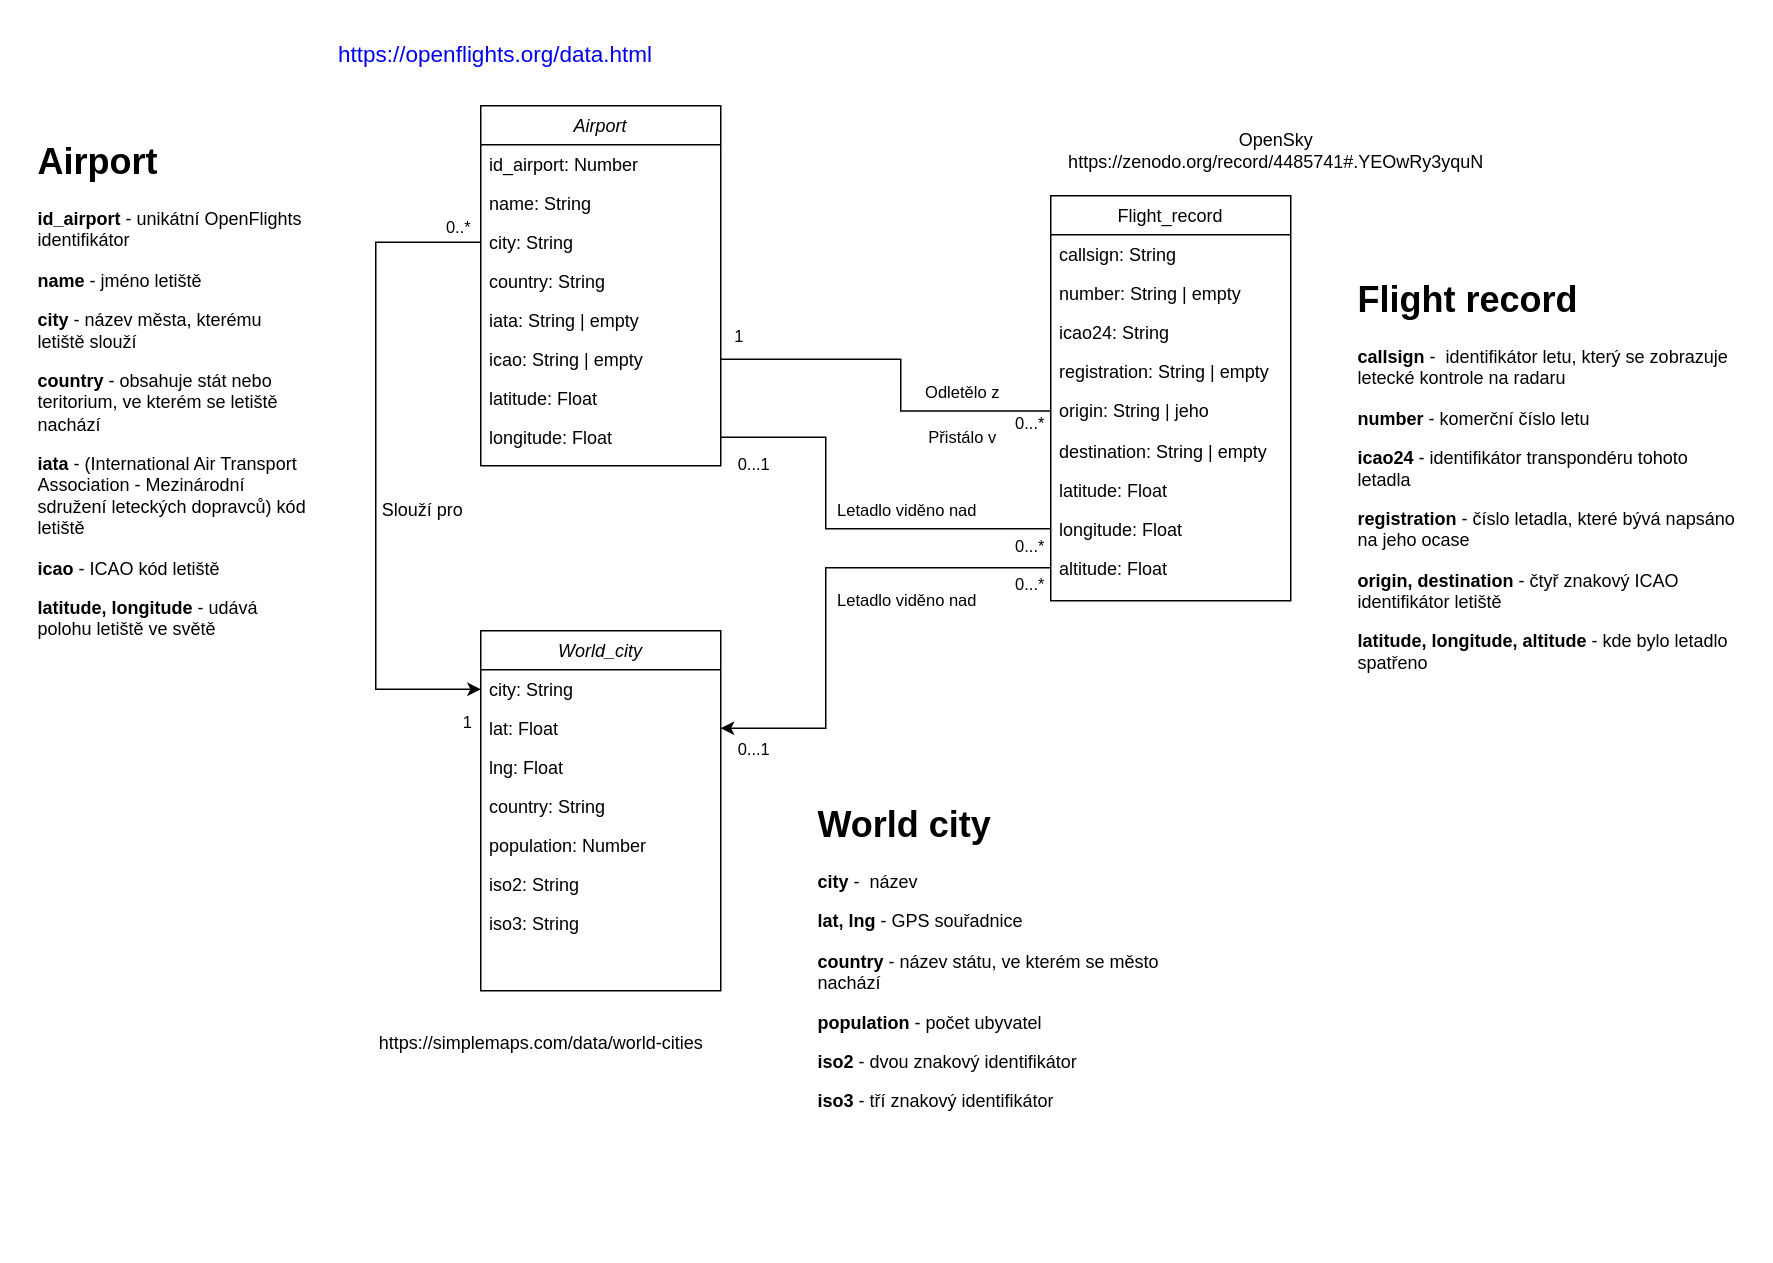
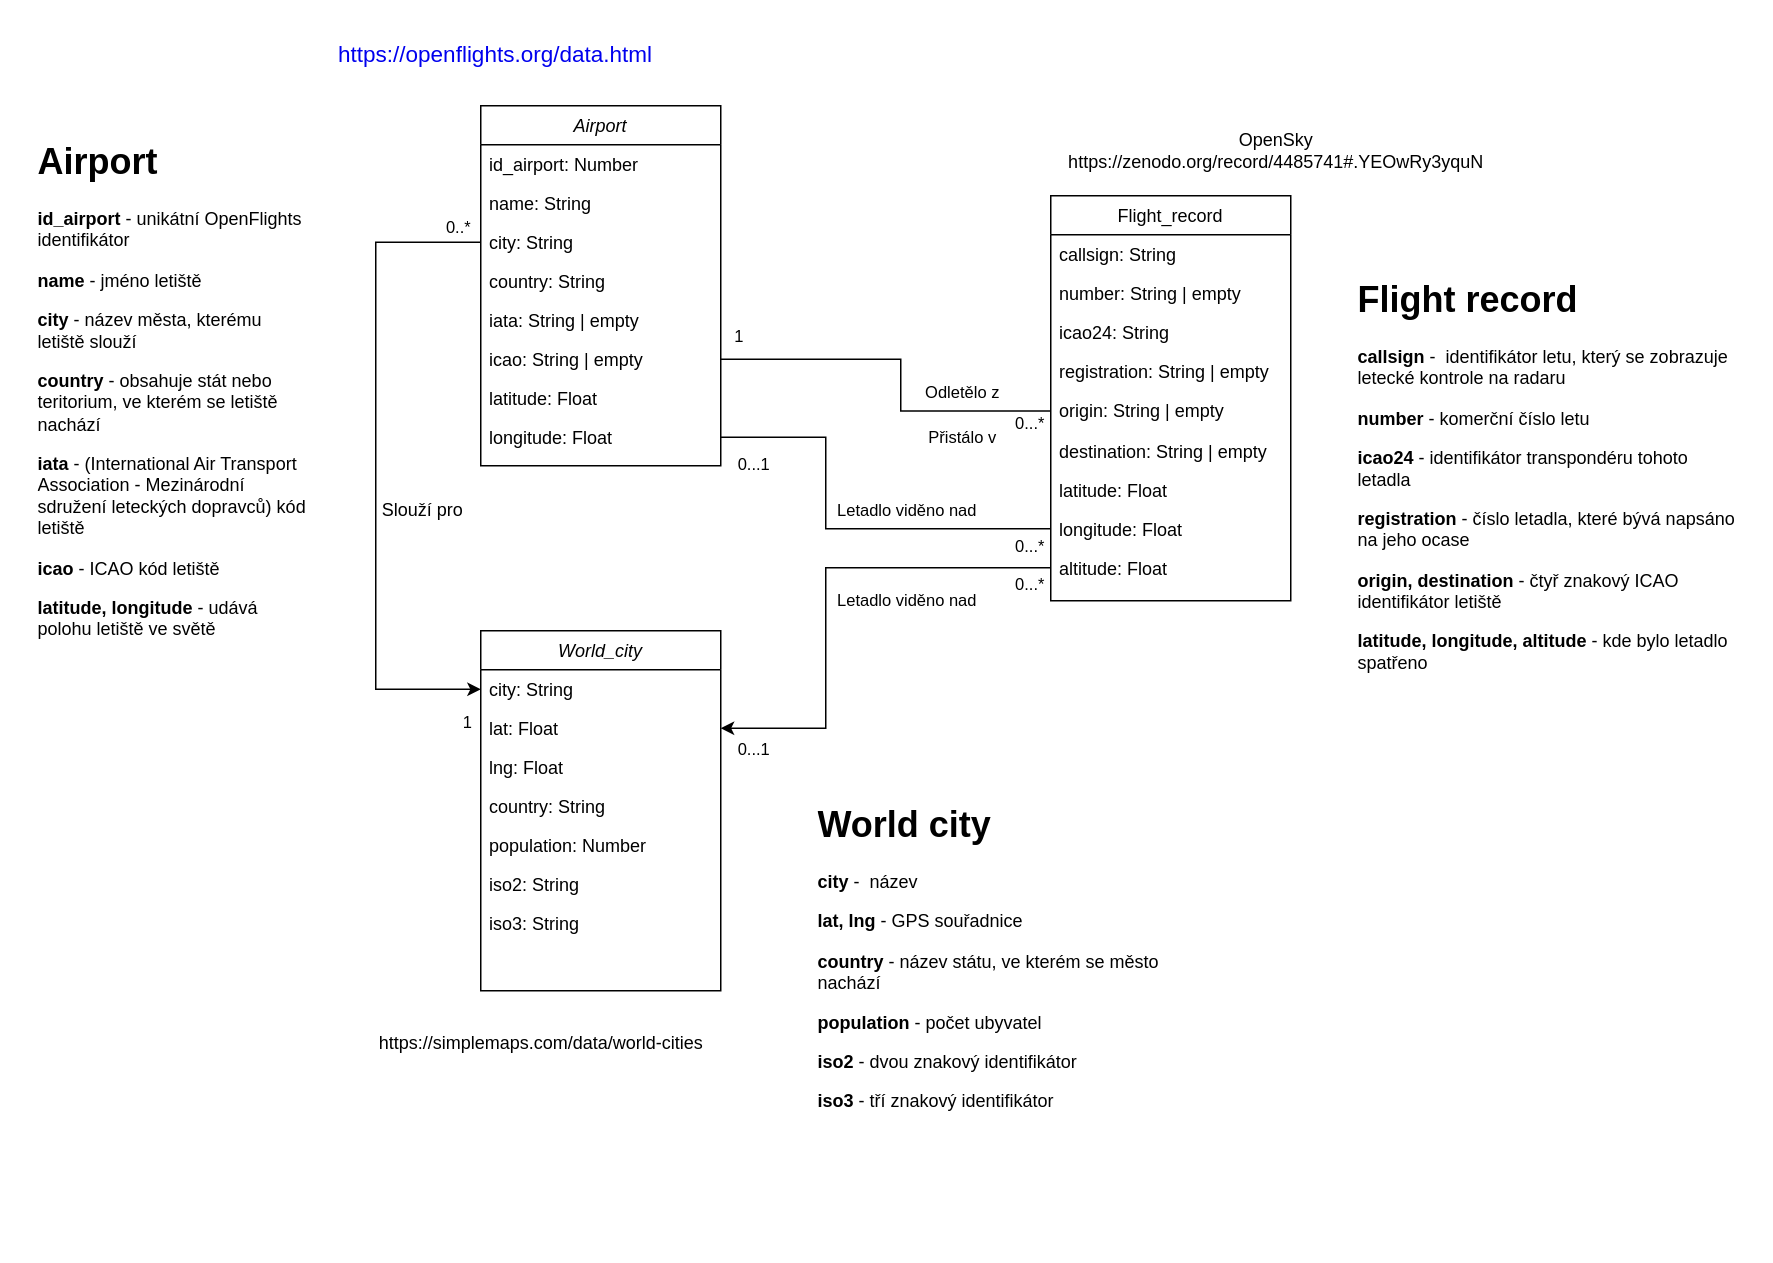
node "origin: String | jeho": label "origin: String | jeho" -> "origin: String | empty"
